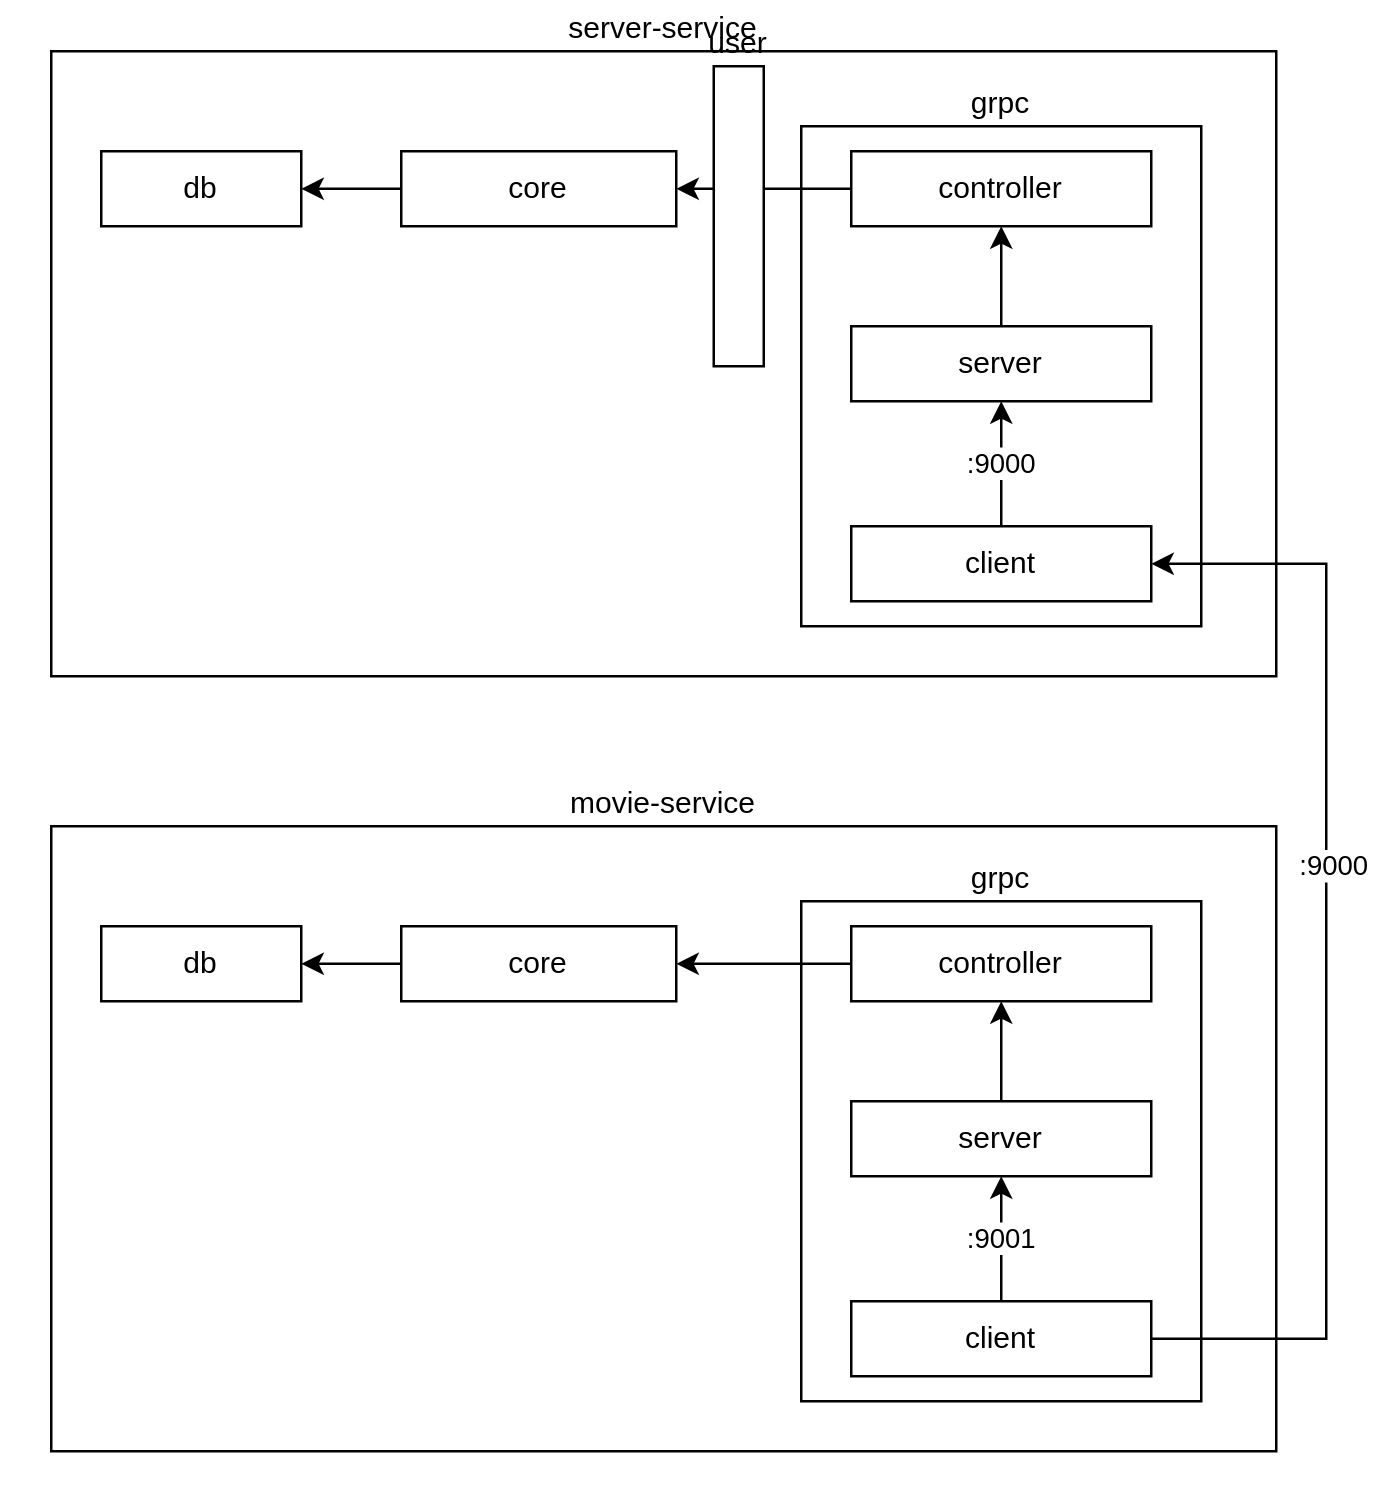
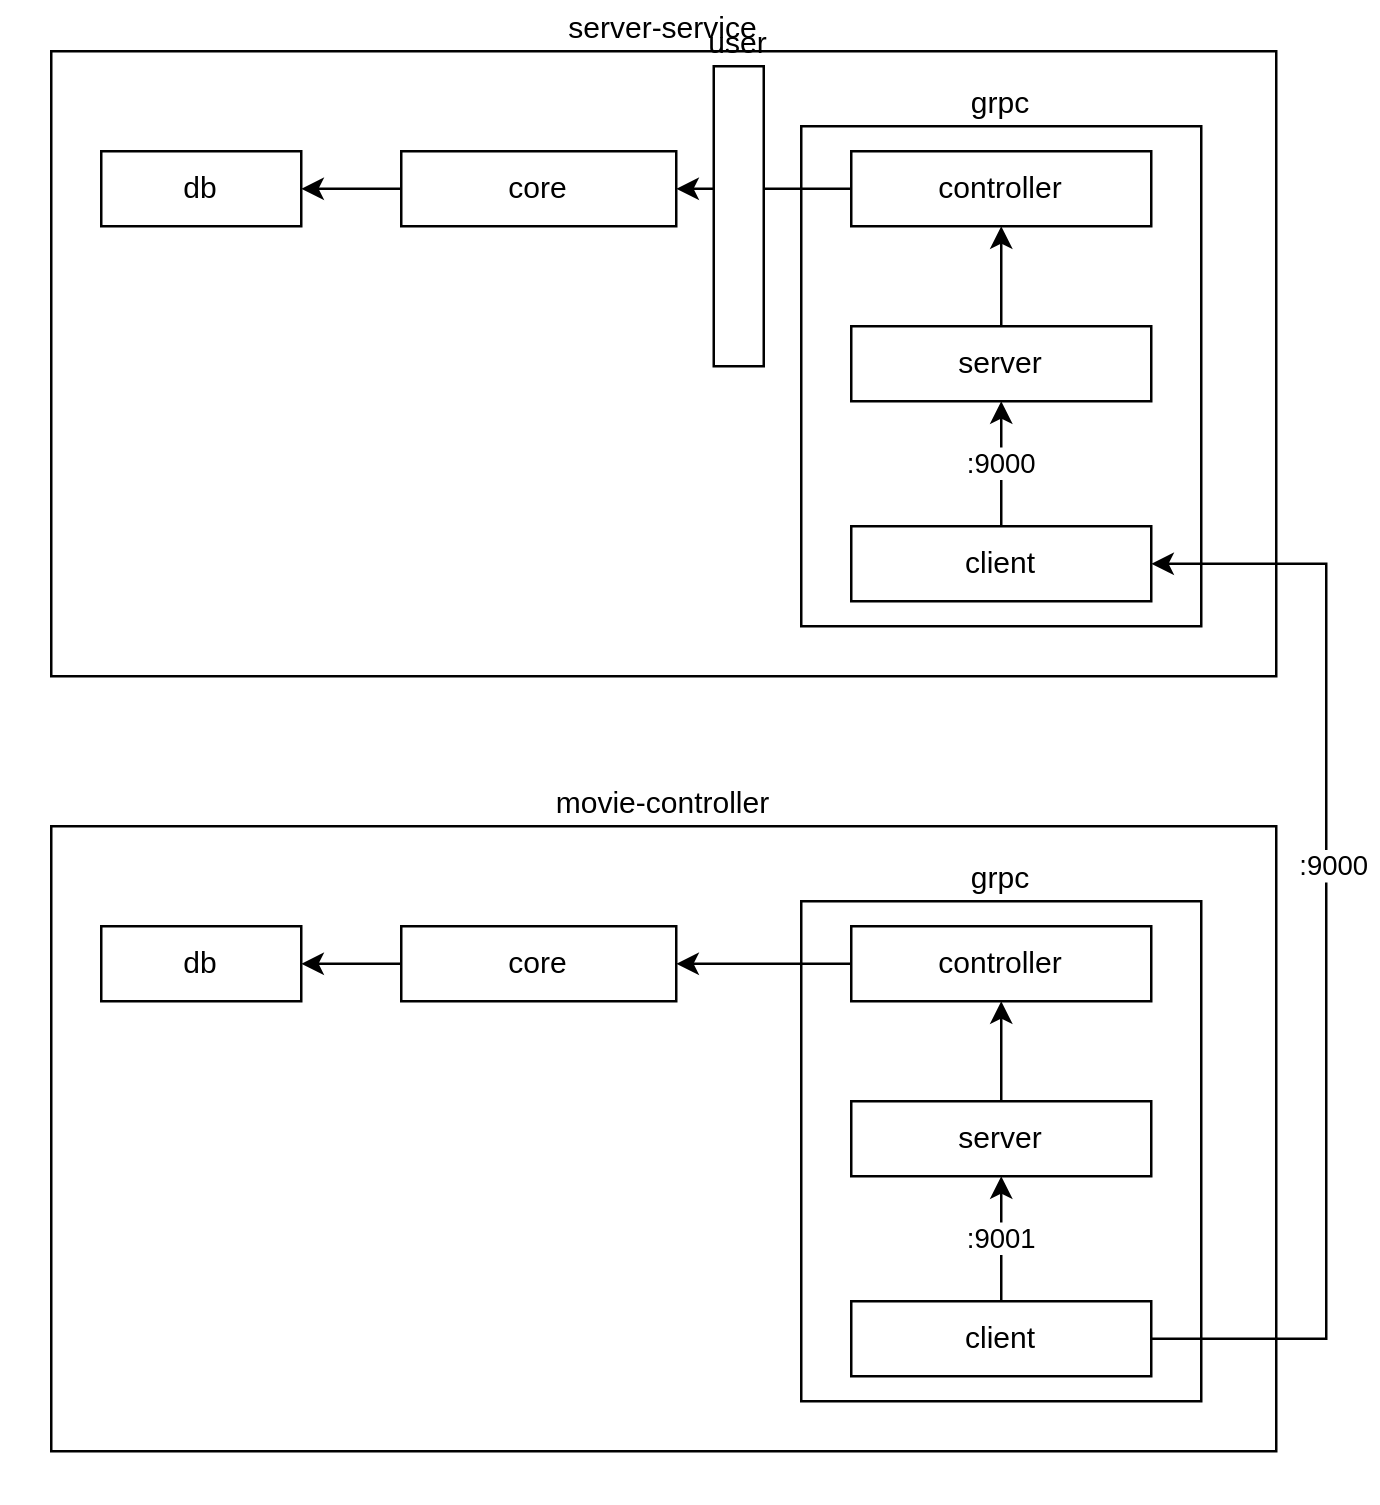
node "movie-service": label "movie-service" -> "movie-controller"
